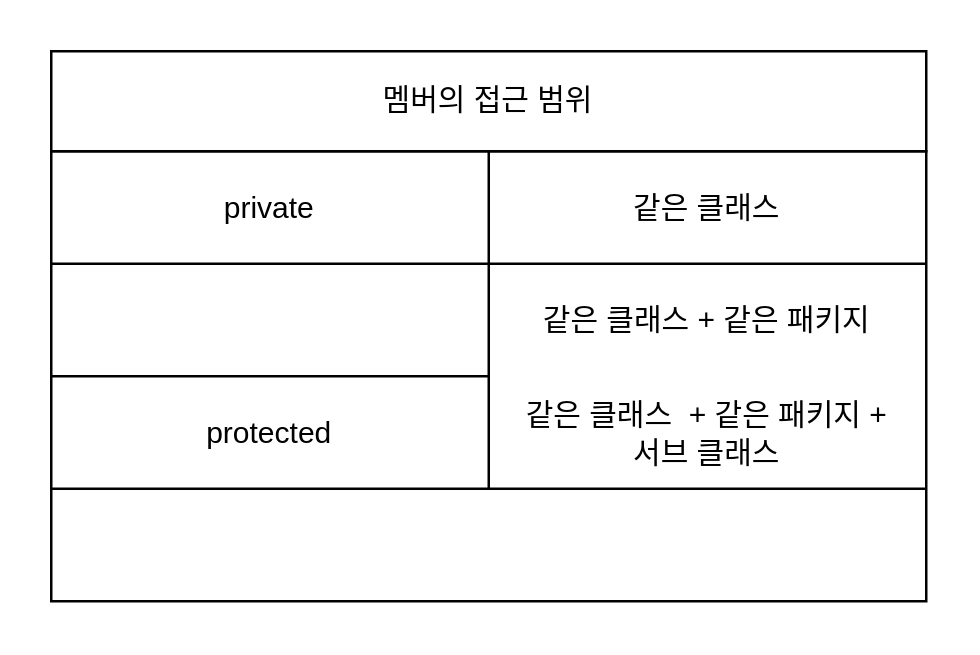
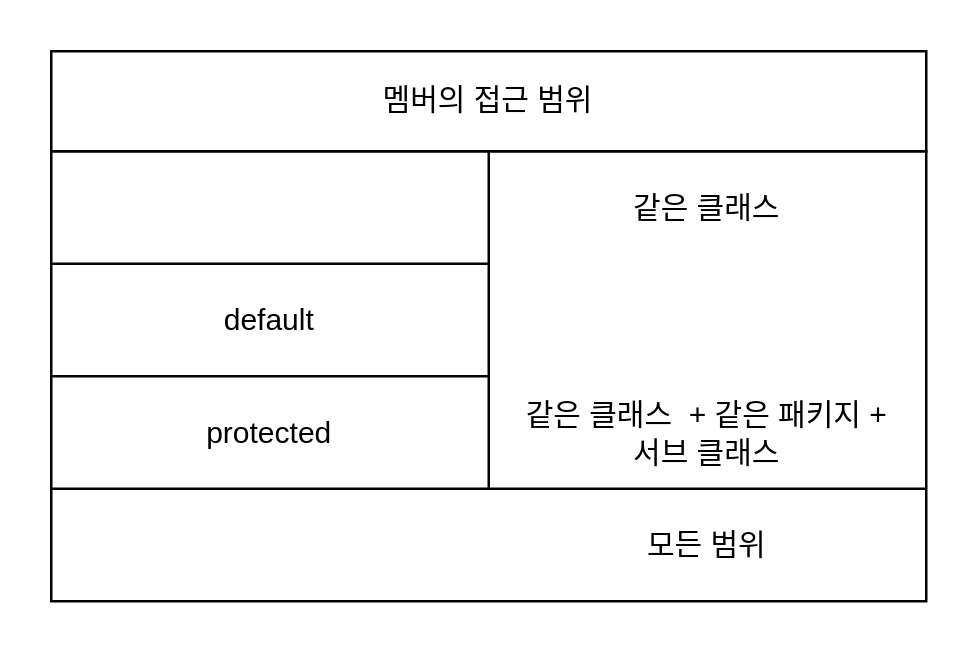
node "private": removed
node "default": added
node "같은 클래스 + 같은 패키지": removed
node "모든 범위": added
